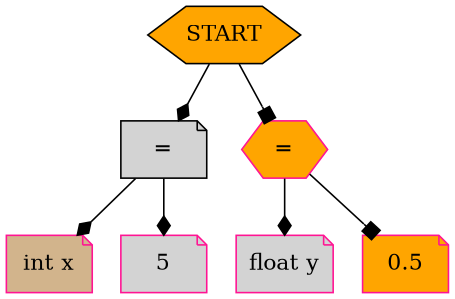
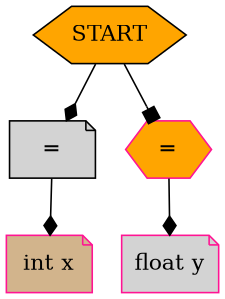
node "5": removed
node "0.5": removed
